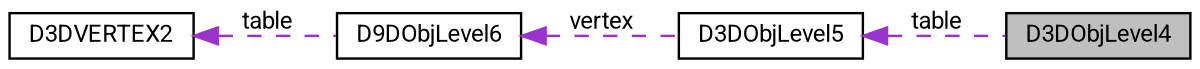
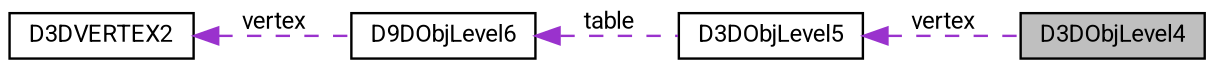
edge "D9DObjLevel6" -> "D3DVERTEX2": label " table" -> " vertex"
edge "D3DObjLevel5" -> "D9DObjLevel6": label " vertex" -> " table"
edge "D3DObjLevel4" -> "D3DObjLevel5": label " table" -> " vertex"
